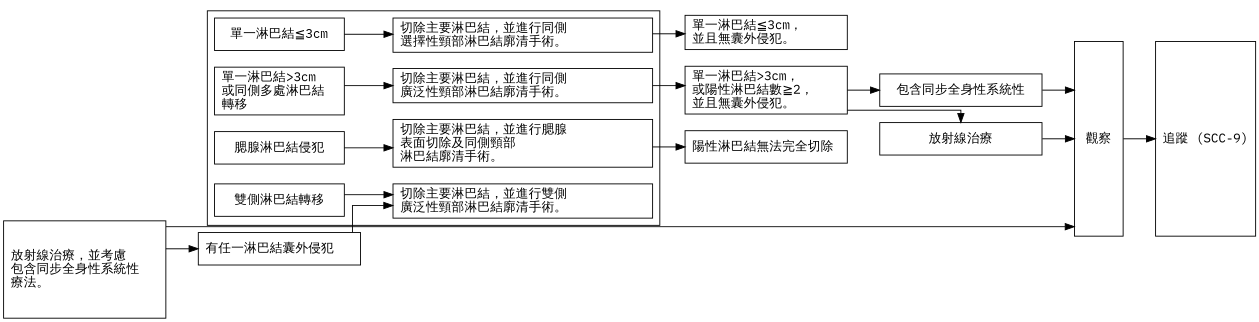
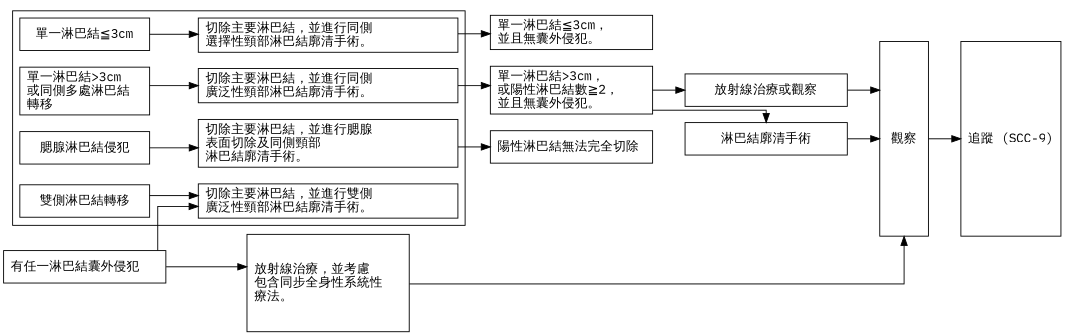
node "包含同步全身性系統性": label "包含同步全身性系統性" -> "放射線治療或觀察"
node "放射線治療": label "放射線治療" -> "淋巴結廓清手術"
edge "放射線治療，並考慮 包含同步全身性系統性 療法。" -> "有任一淋巴結囊外侵犯": reversed
